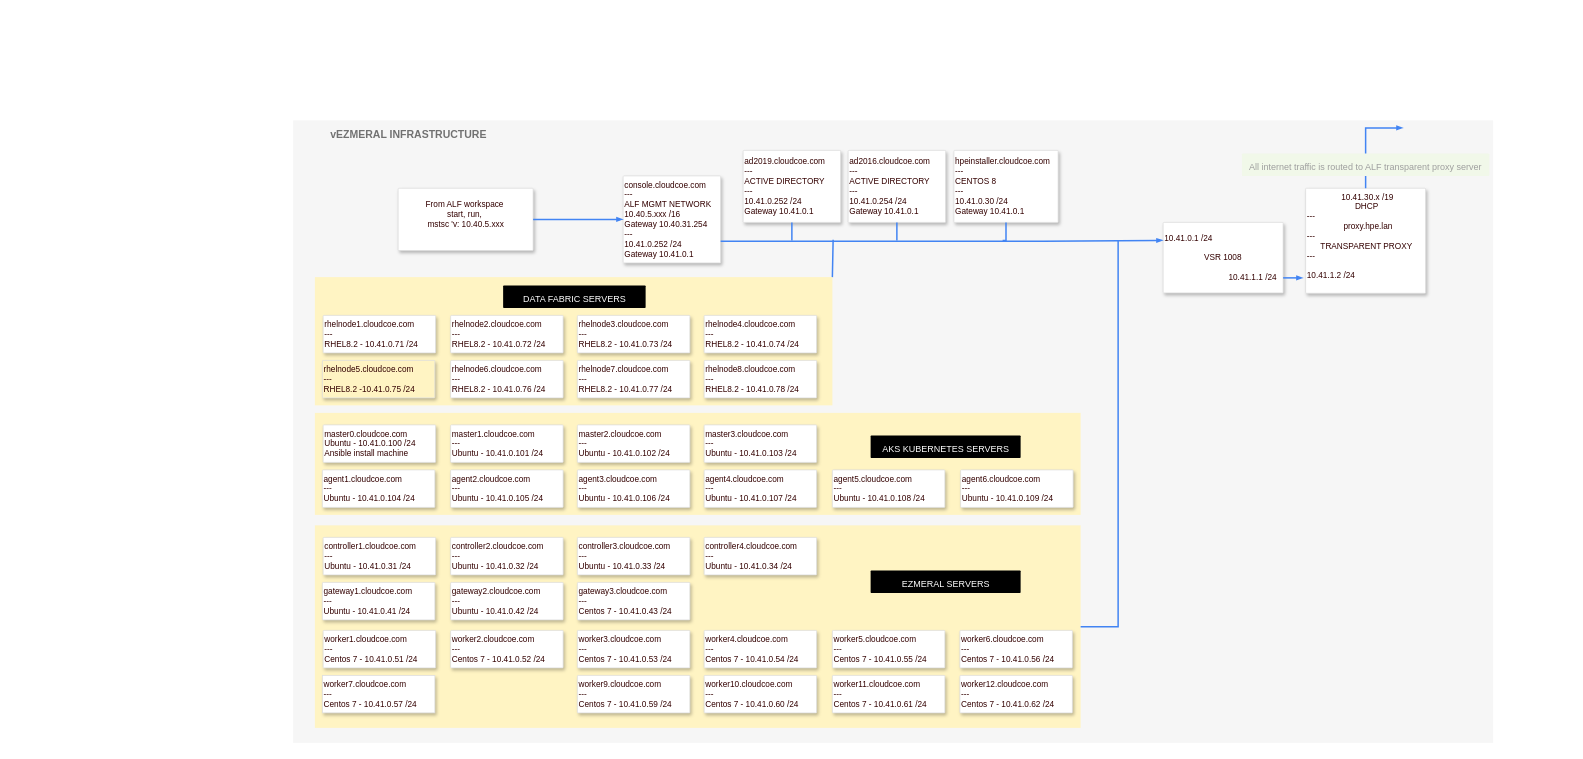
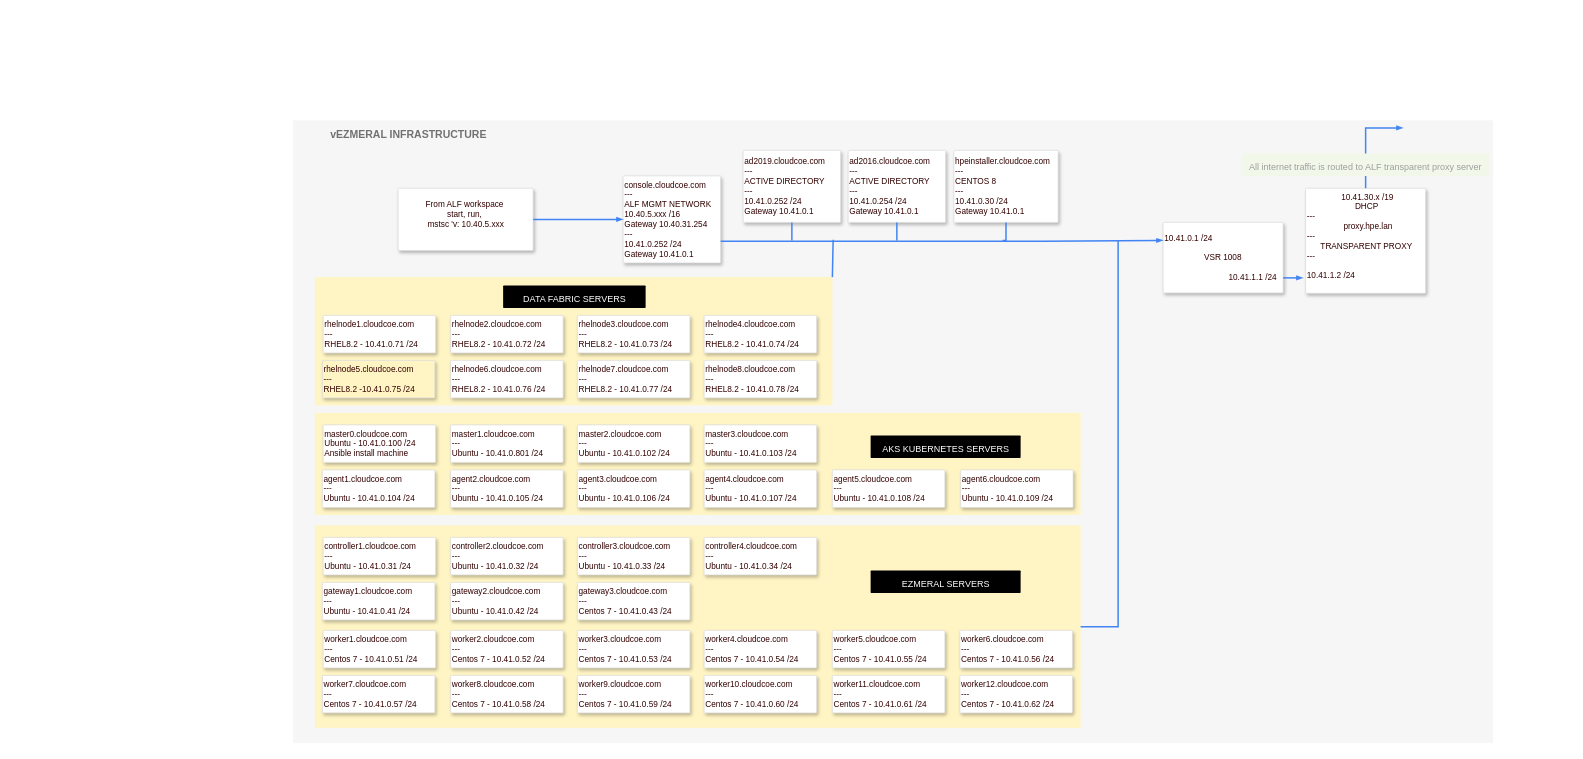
node "master1.cloudcoe.com --- Ubuntu - 10.41.0.101 /24": label "master1.cloudcoe.com --- Ubuntu - 10.41.0.101 /24" -> "master1.cloudcoe.com --- Ubuntu - 10.41.0.801 /24"
node "worker8.cloudcoe.com --- Centos 7 - 10.41.0.58 /24": added
